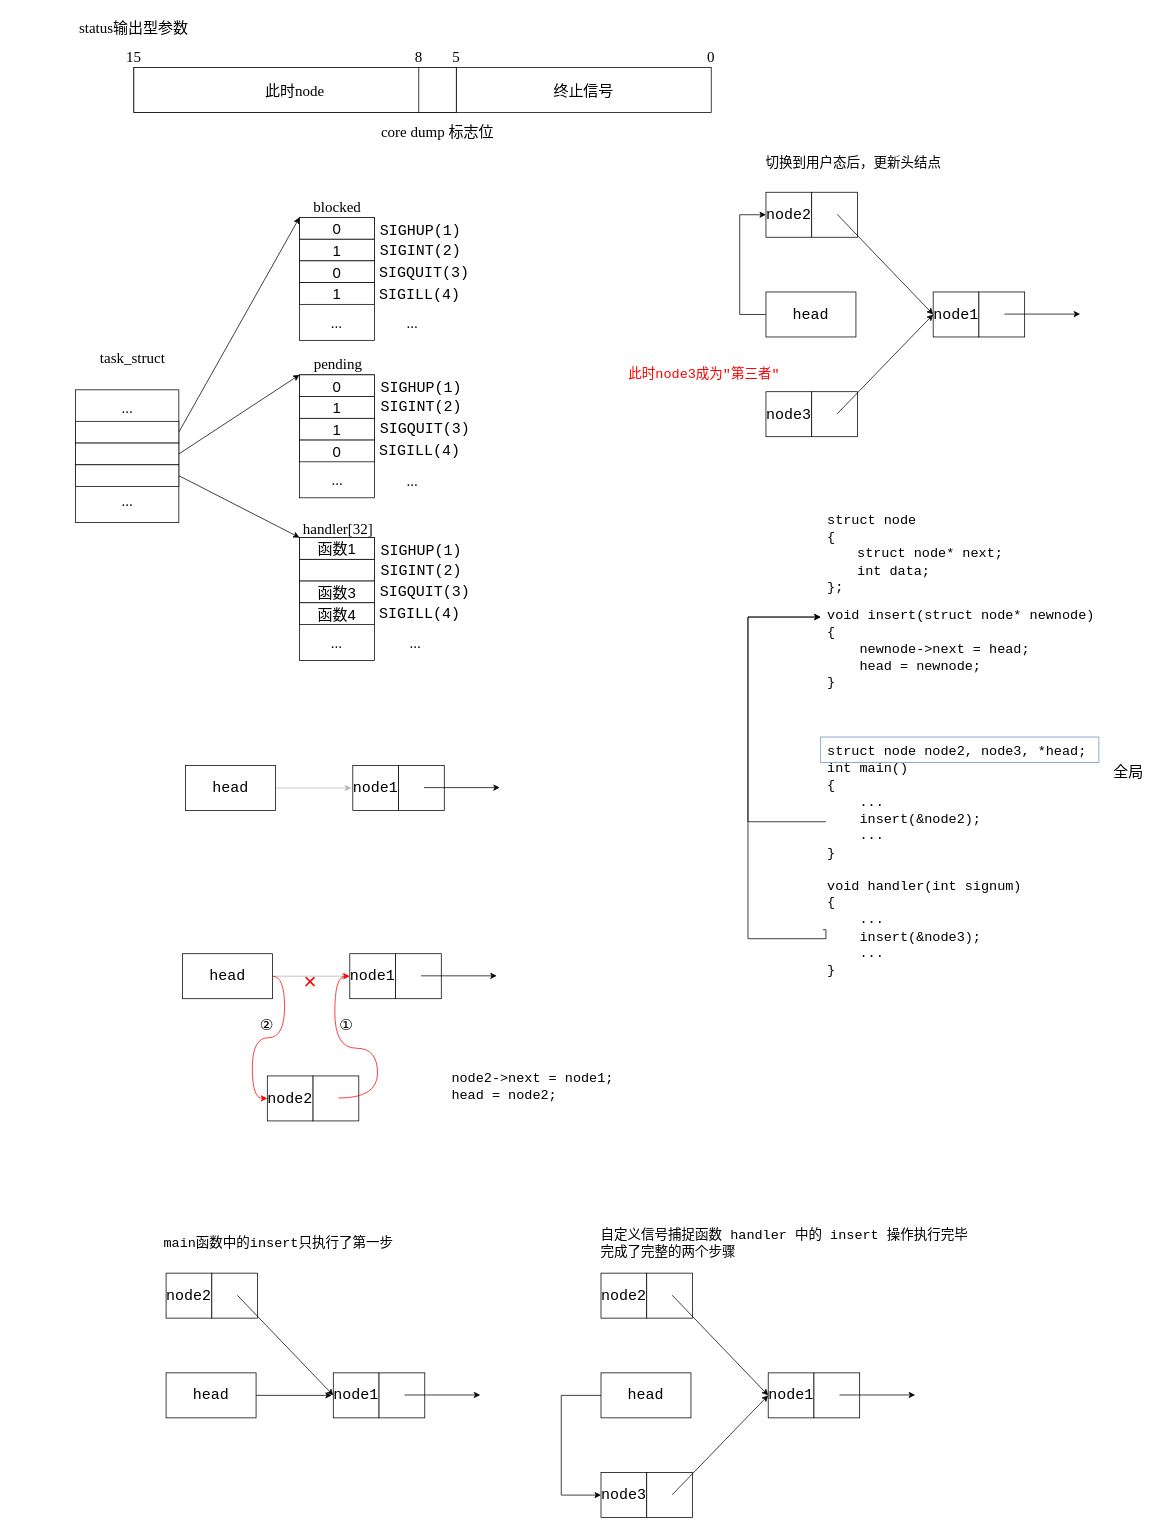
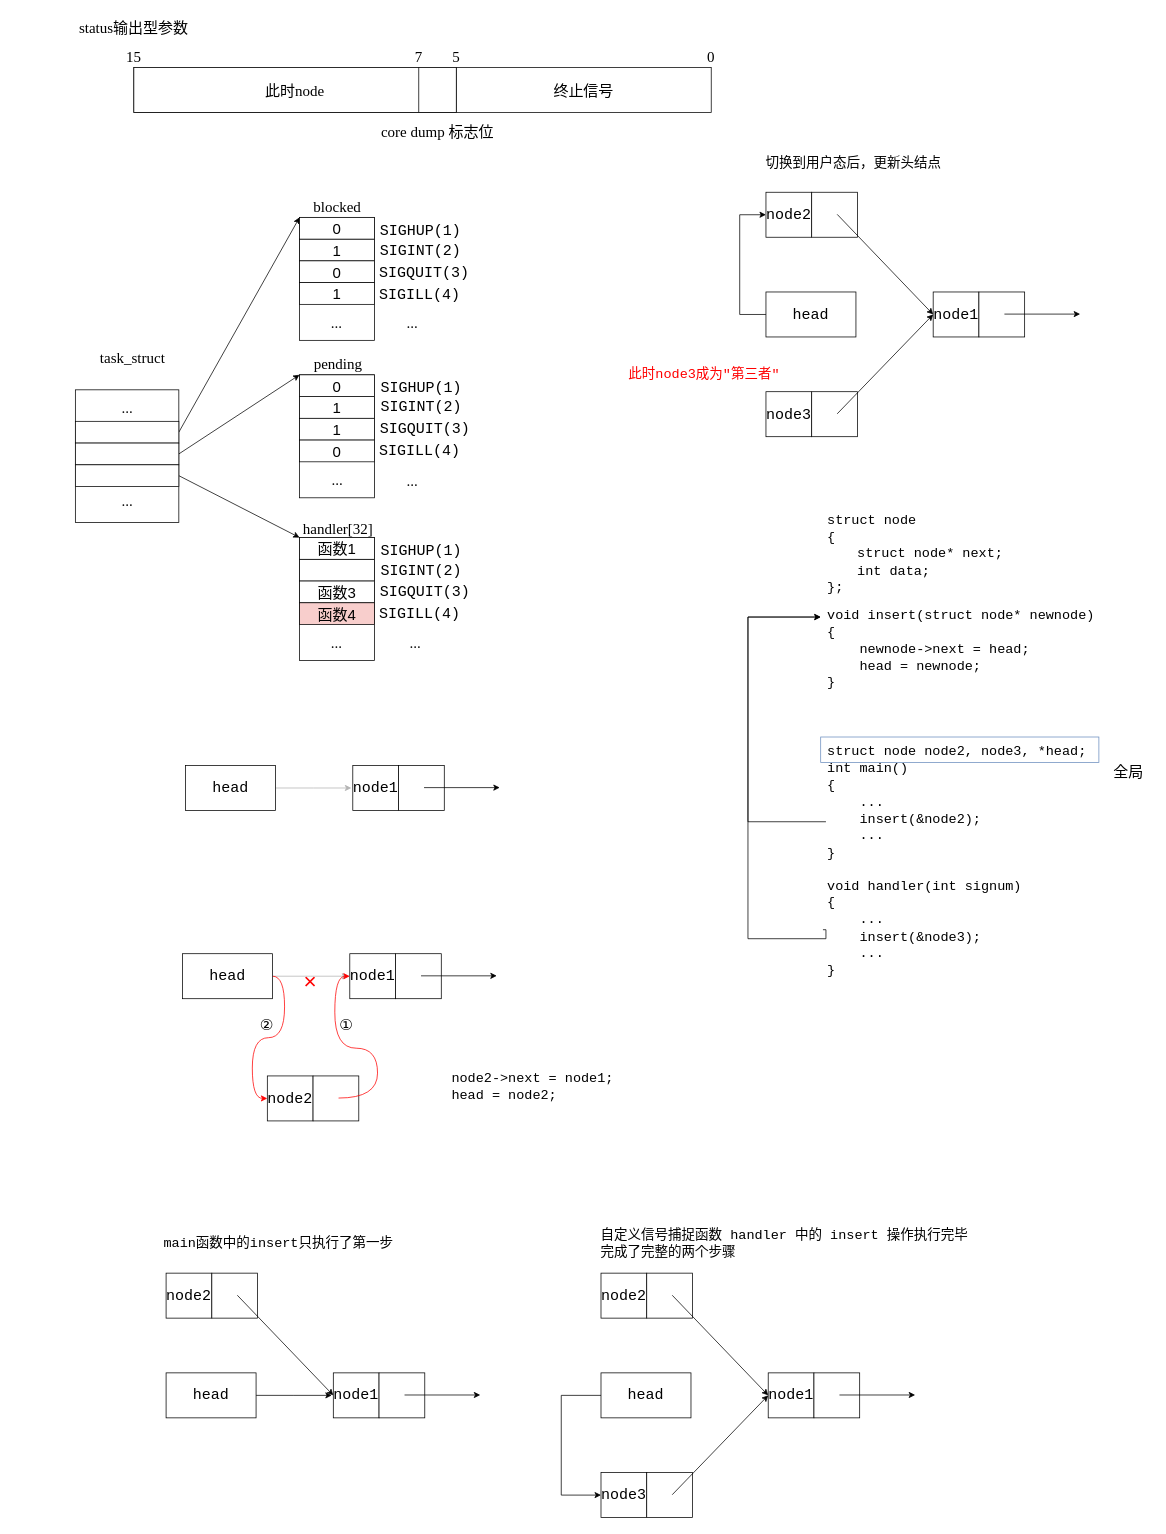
node "8": label "8" -> "7"
node "函数4": fillcolor #ffffff -> #f8cecc
